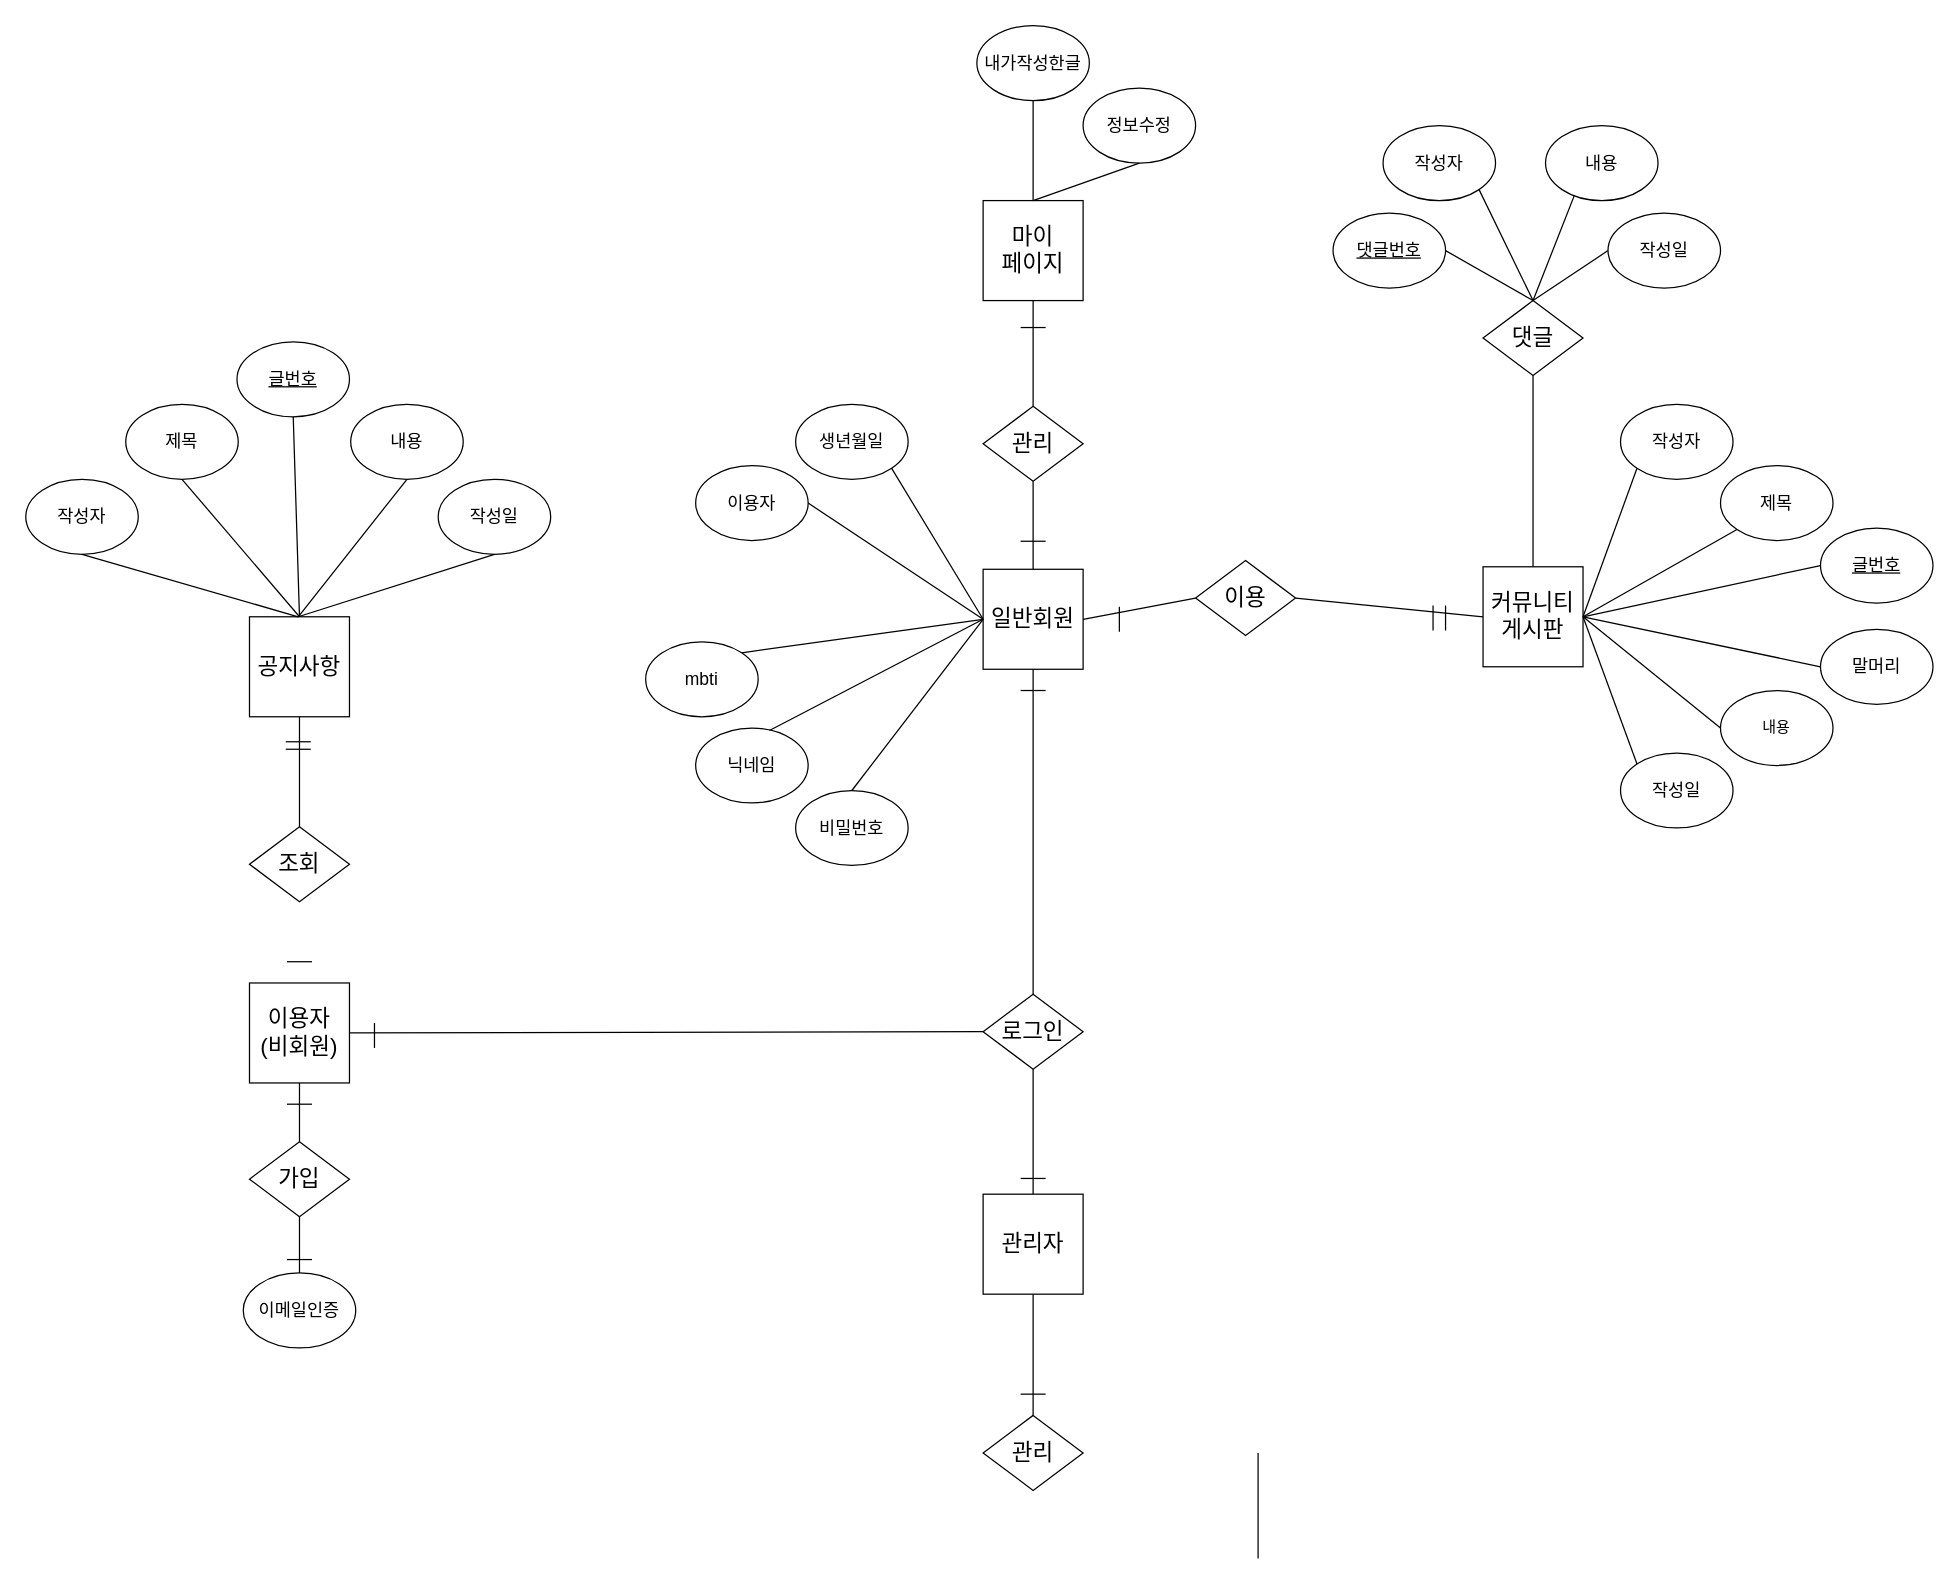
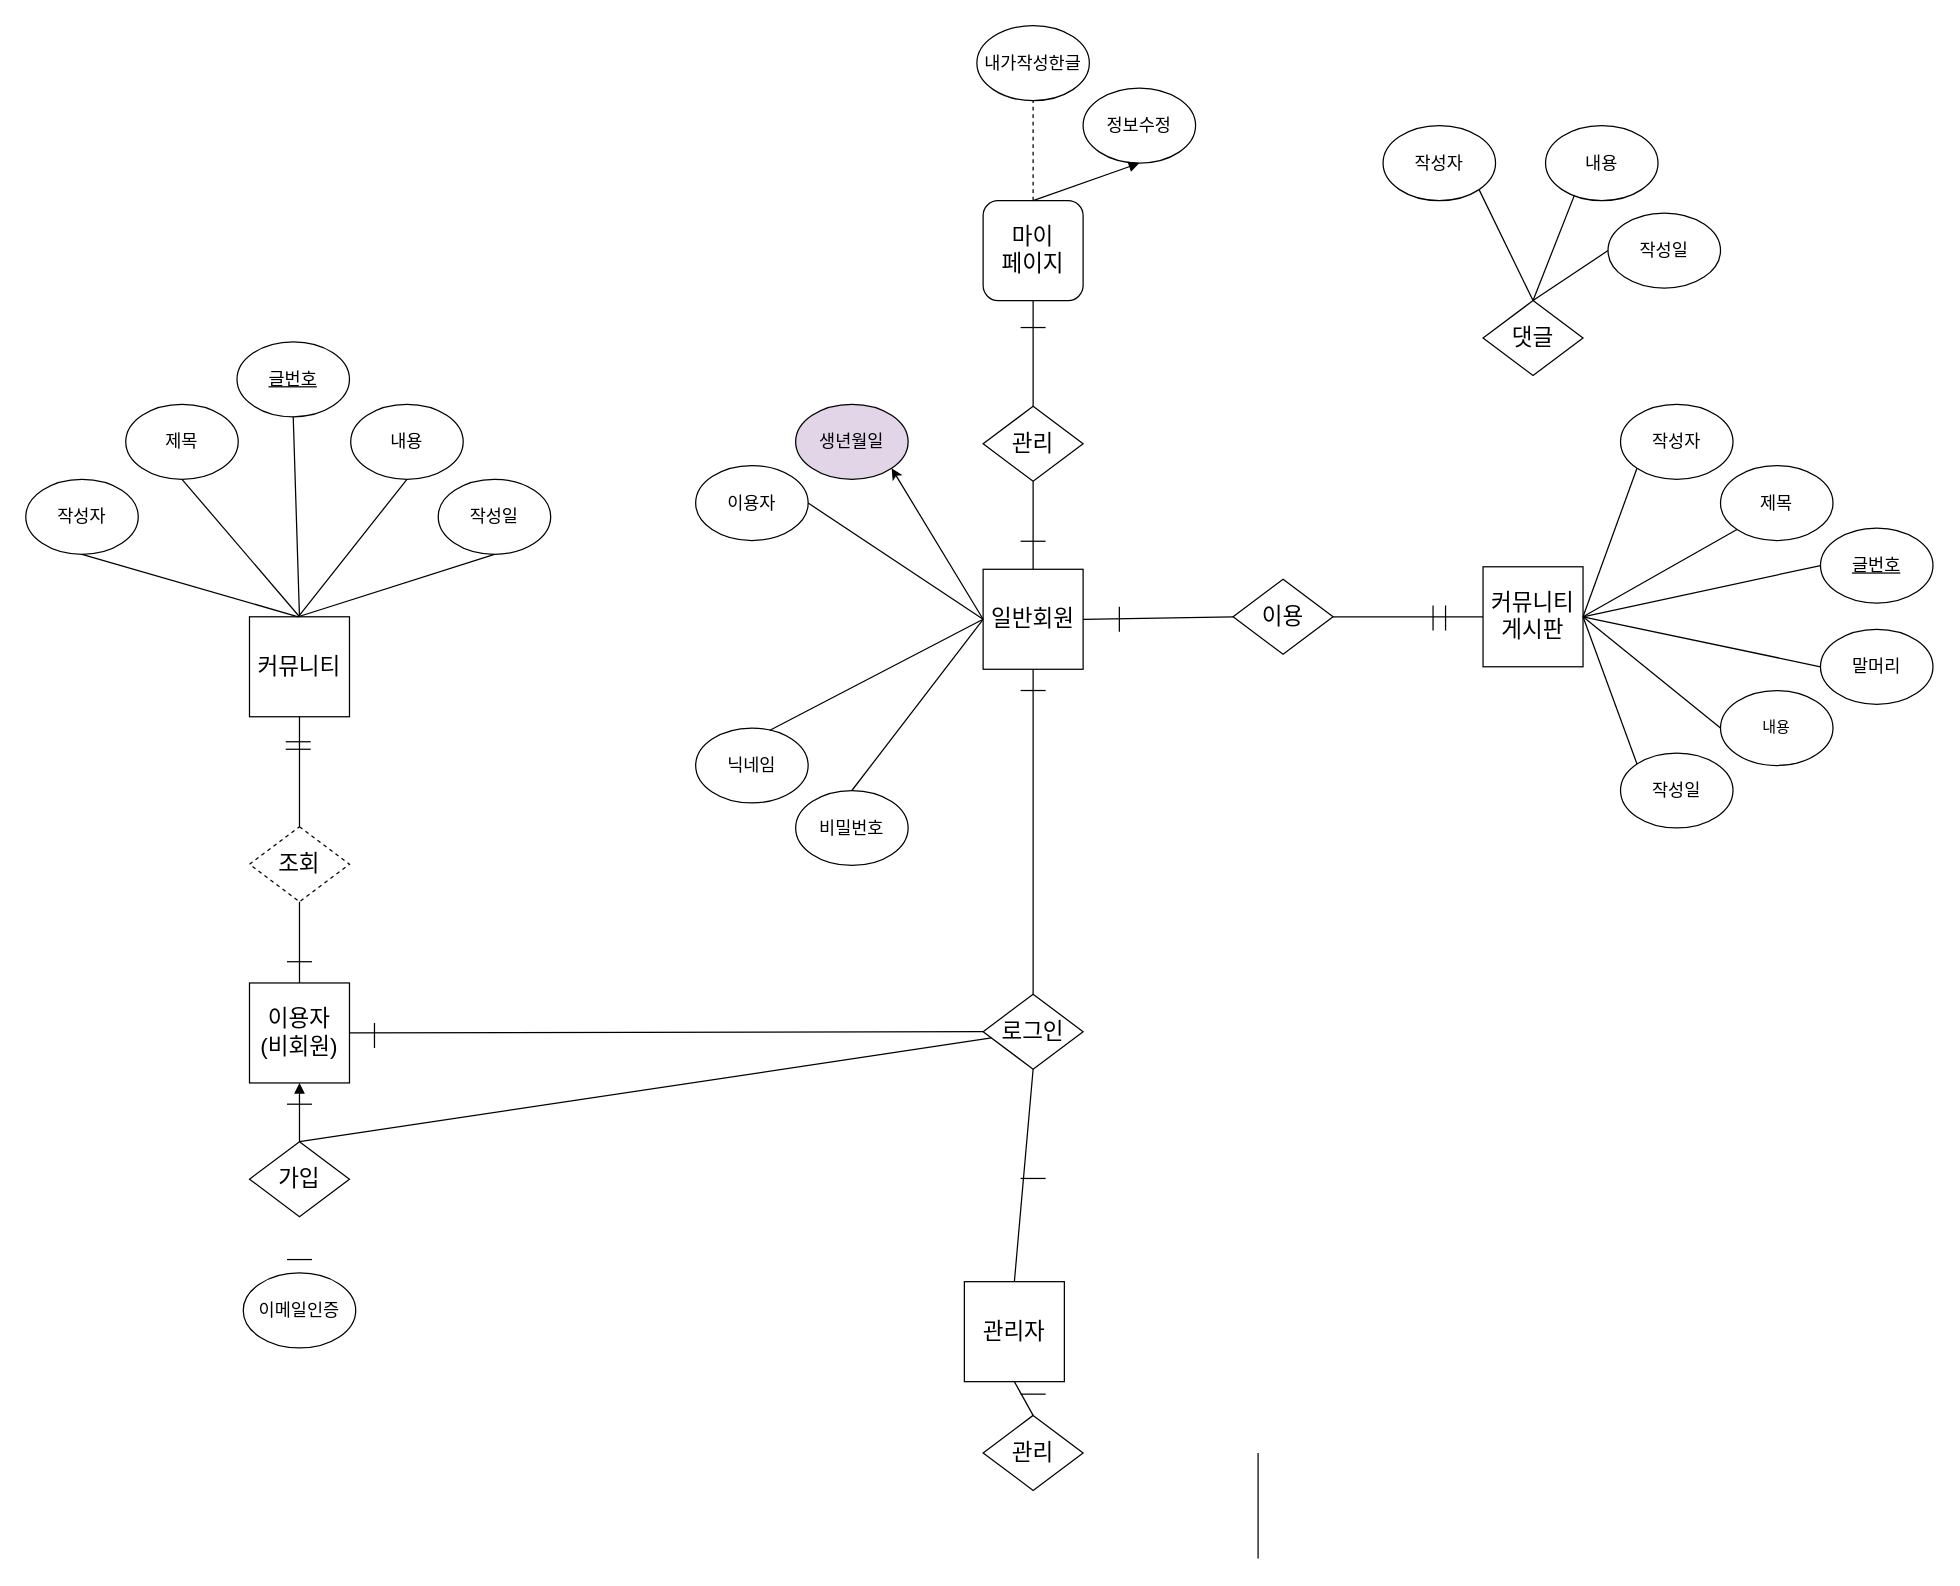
edge "내가작성한글" -- "마이 페이지": style solid -> dashed
edge "정보수정" -- "마이 페이지": arrowhead none -> block
node "마이 페이지": shape rectangle -> rounded rectangle
node "댓글번호": removed
edge "댓글번호" -- "댓글": removed
node "생년월일": fillcolor #ffffff -> #e1d5e7
edge "댓글" -- "커뮤니티 게시판": removed
edge "생년월일" -- "일반회원": arrowhead none -> classic
node "이용": moved (1246, 598) -> (1283, 617)
edge "일반회원" -- "mbti": removed
node "공지사항": label "공지사항" -> "커뮤니티"
node "mbti": removed
node "조회": style solid -> dashed
edge "조회" -- "이용자 (비회원)": added
edge "이용자 (비회원)" -- "가입": arrowhead none -> block
edge "가입" -- "이메일인증": now "가입" -- "로그인"
node "관리자": moved (1033, 1244) -> (1014, 1332)
